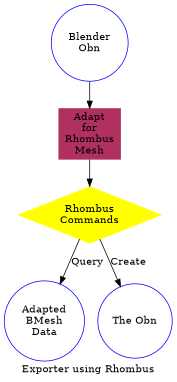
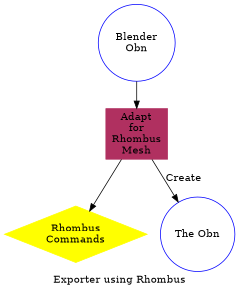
edge "Rhombus Commands" -> "The Obn": now "Adapt for Rhombus Mesh" -> "The Obn"
node "Adapted BMesh Data": removed
